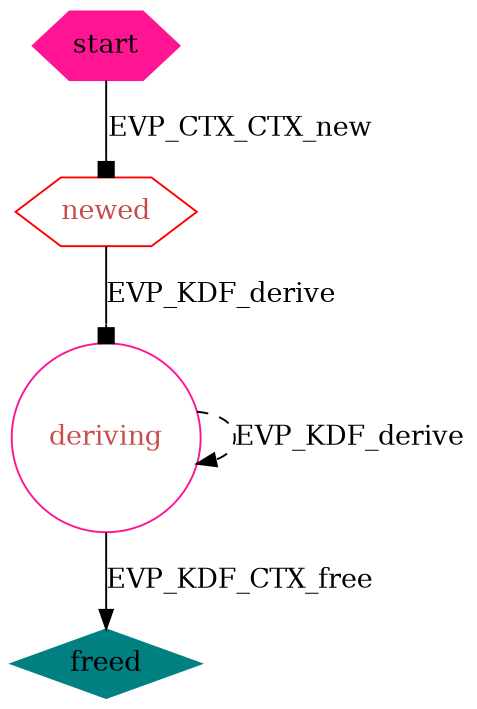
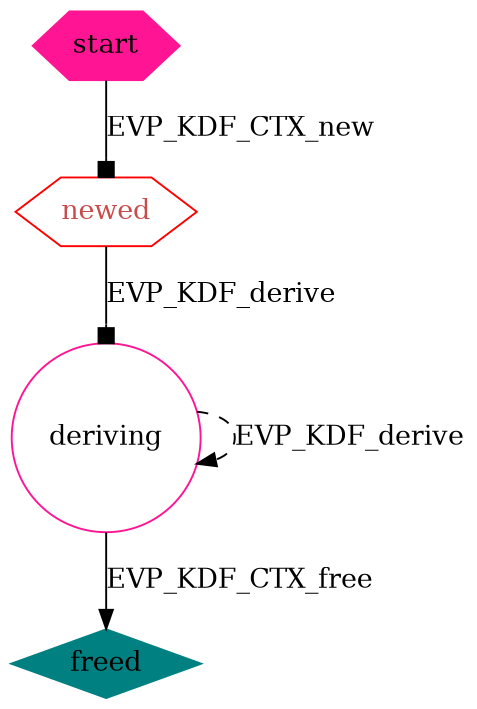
edge "start" -> "newed": label "EVP_CTX_CTX_new" -> "EVP_KDF_CTX_new"
node "deriving": fontcolor #c94c4c -> black
